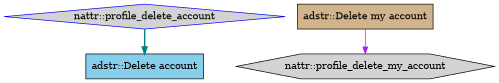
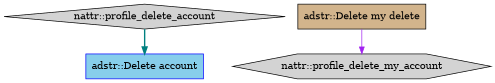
node "nattr::profile_delete_account": color blue -> black
node "adstr::Delete my account": label "adstr::Delete my account" -> "adstr::Delete my delete"
node "adstr::Delete account": color black -> blue
